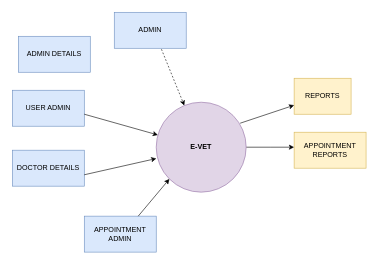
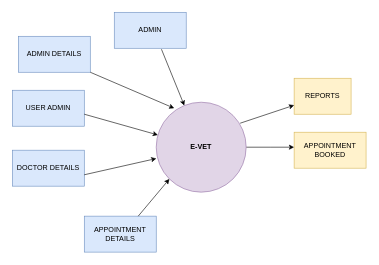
edge "ADMIN" -> "E-VET": style dashed -> solid
edge "ADMIN DETAILS" -> "E-VET": added
node "APPOINTMENT REPORTS": label "APPOINTMENT REPORTS" -> "APPOINTMENT BOOKED"
node "APPOINTMENT ADMIN": label "APPOINTMENT ADMIN" -> "APPOINTMENT DETAILS"
